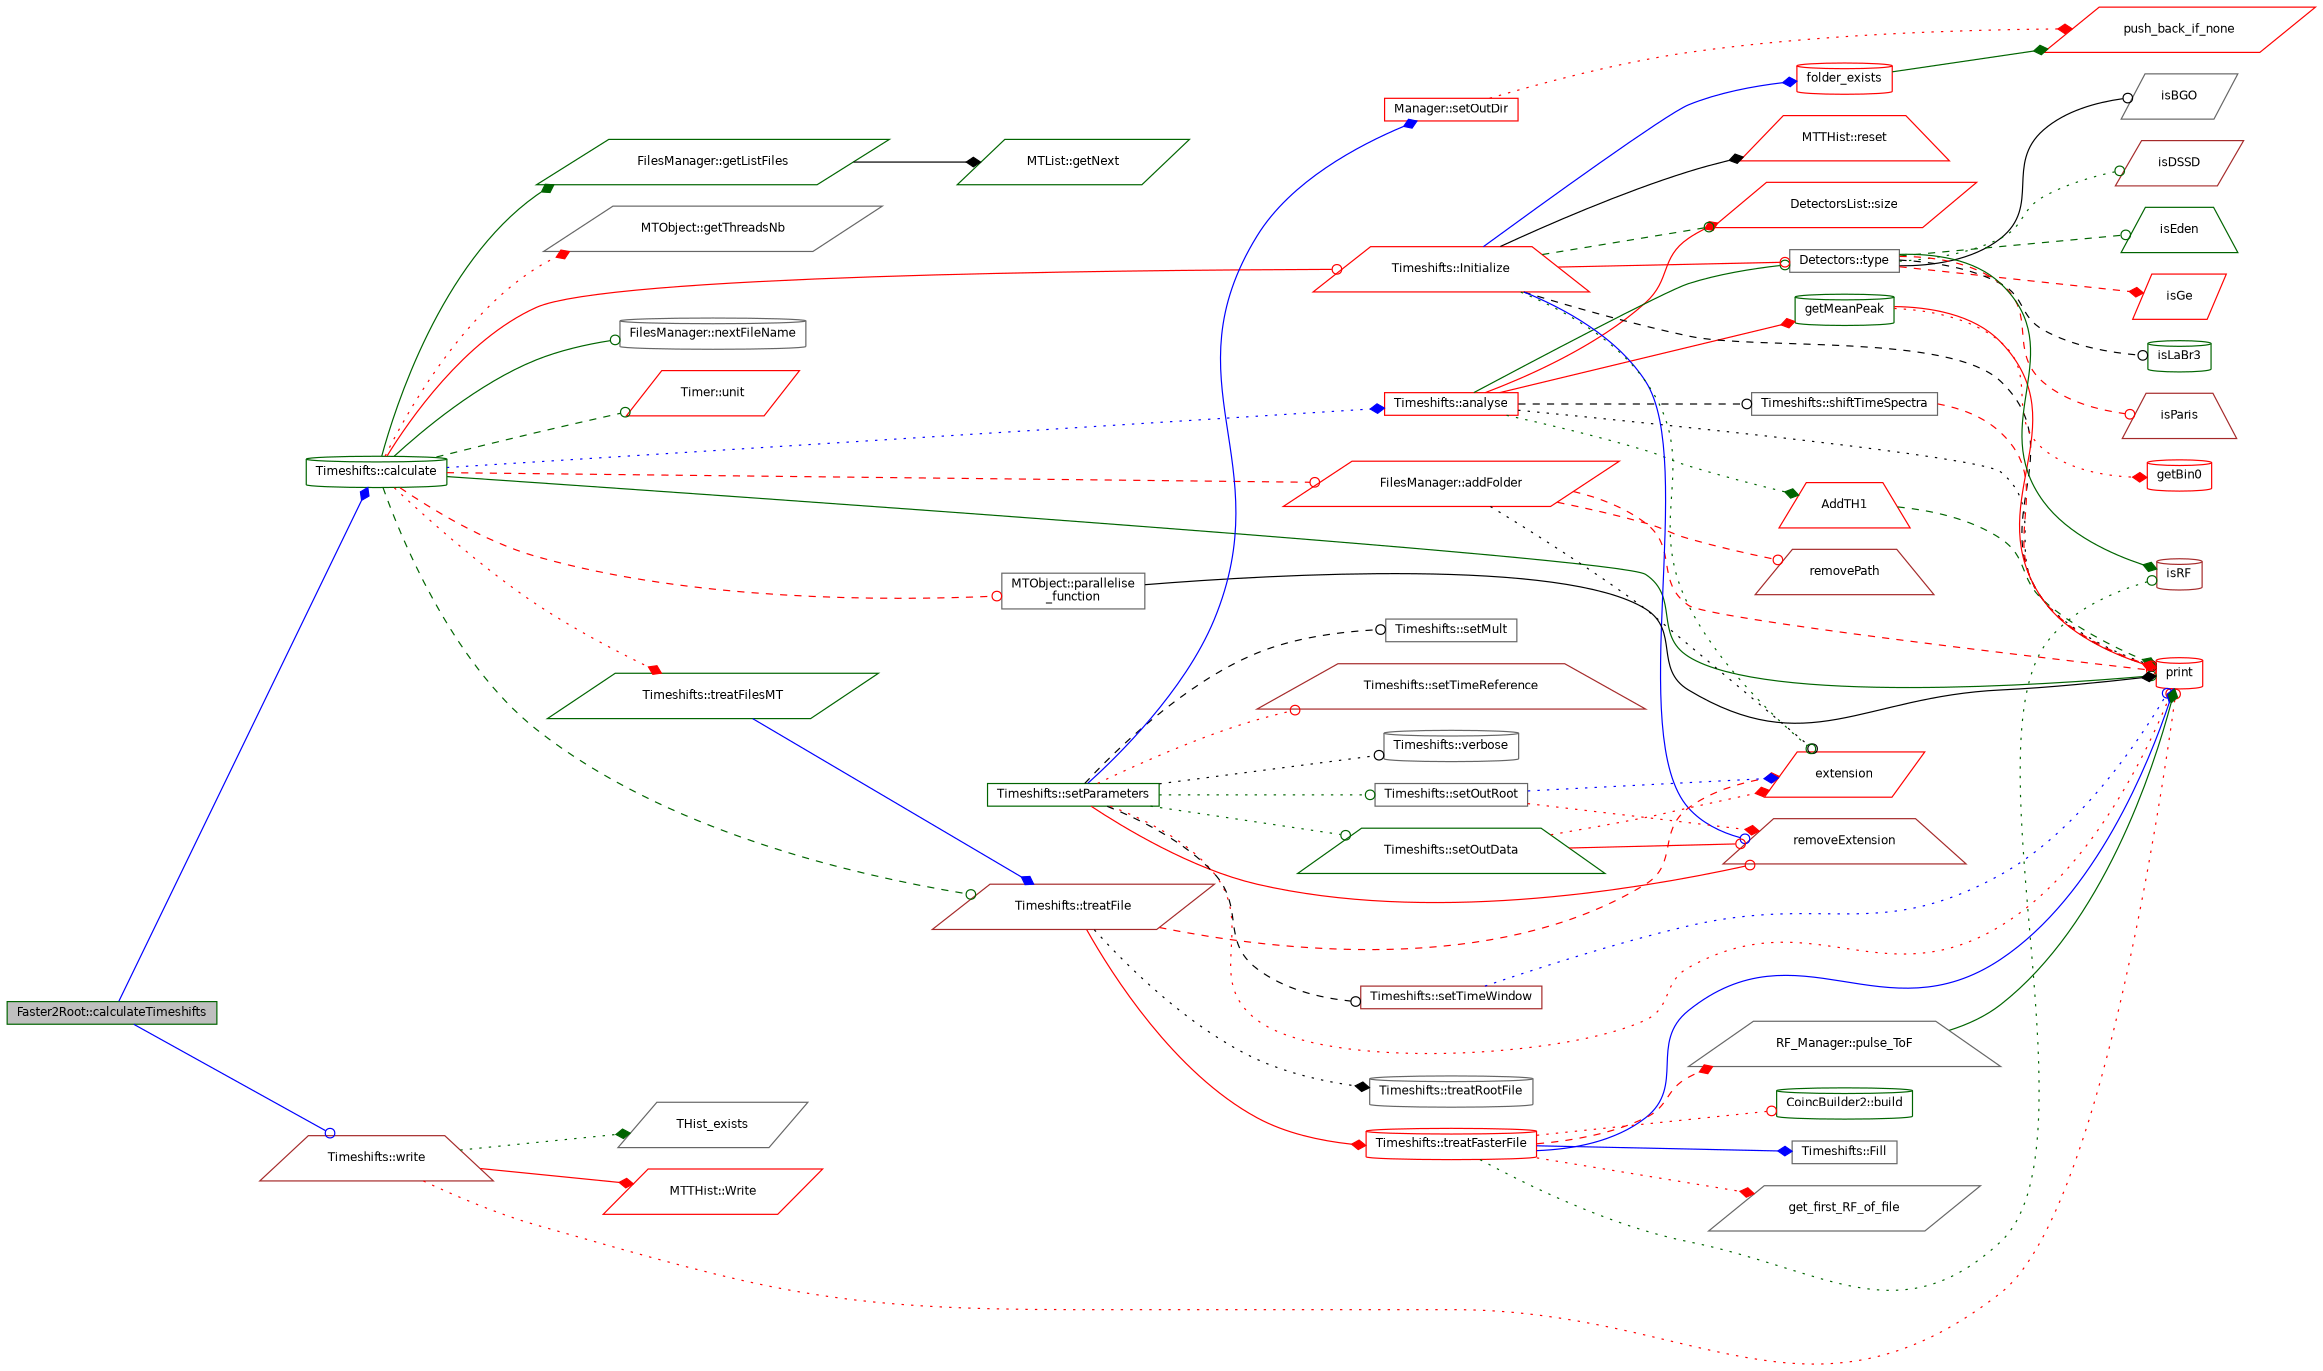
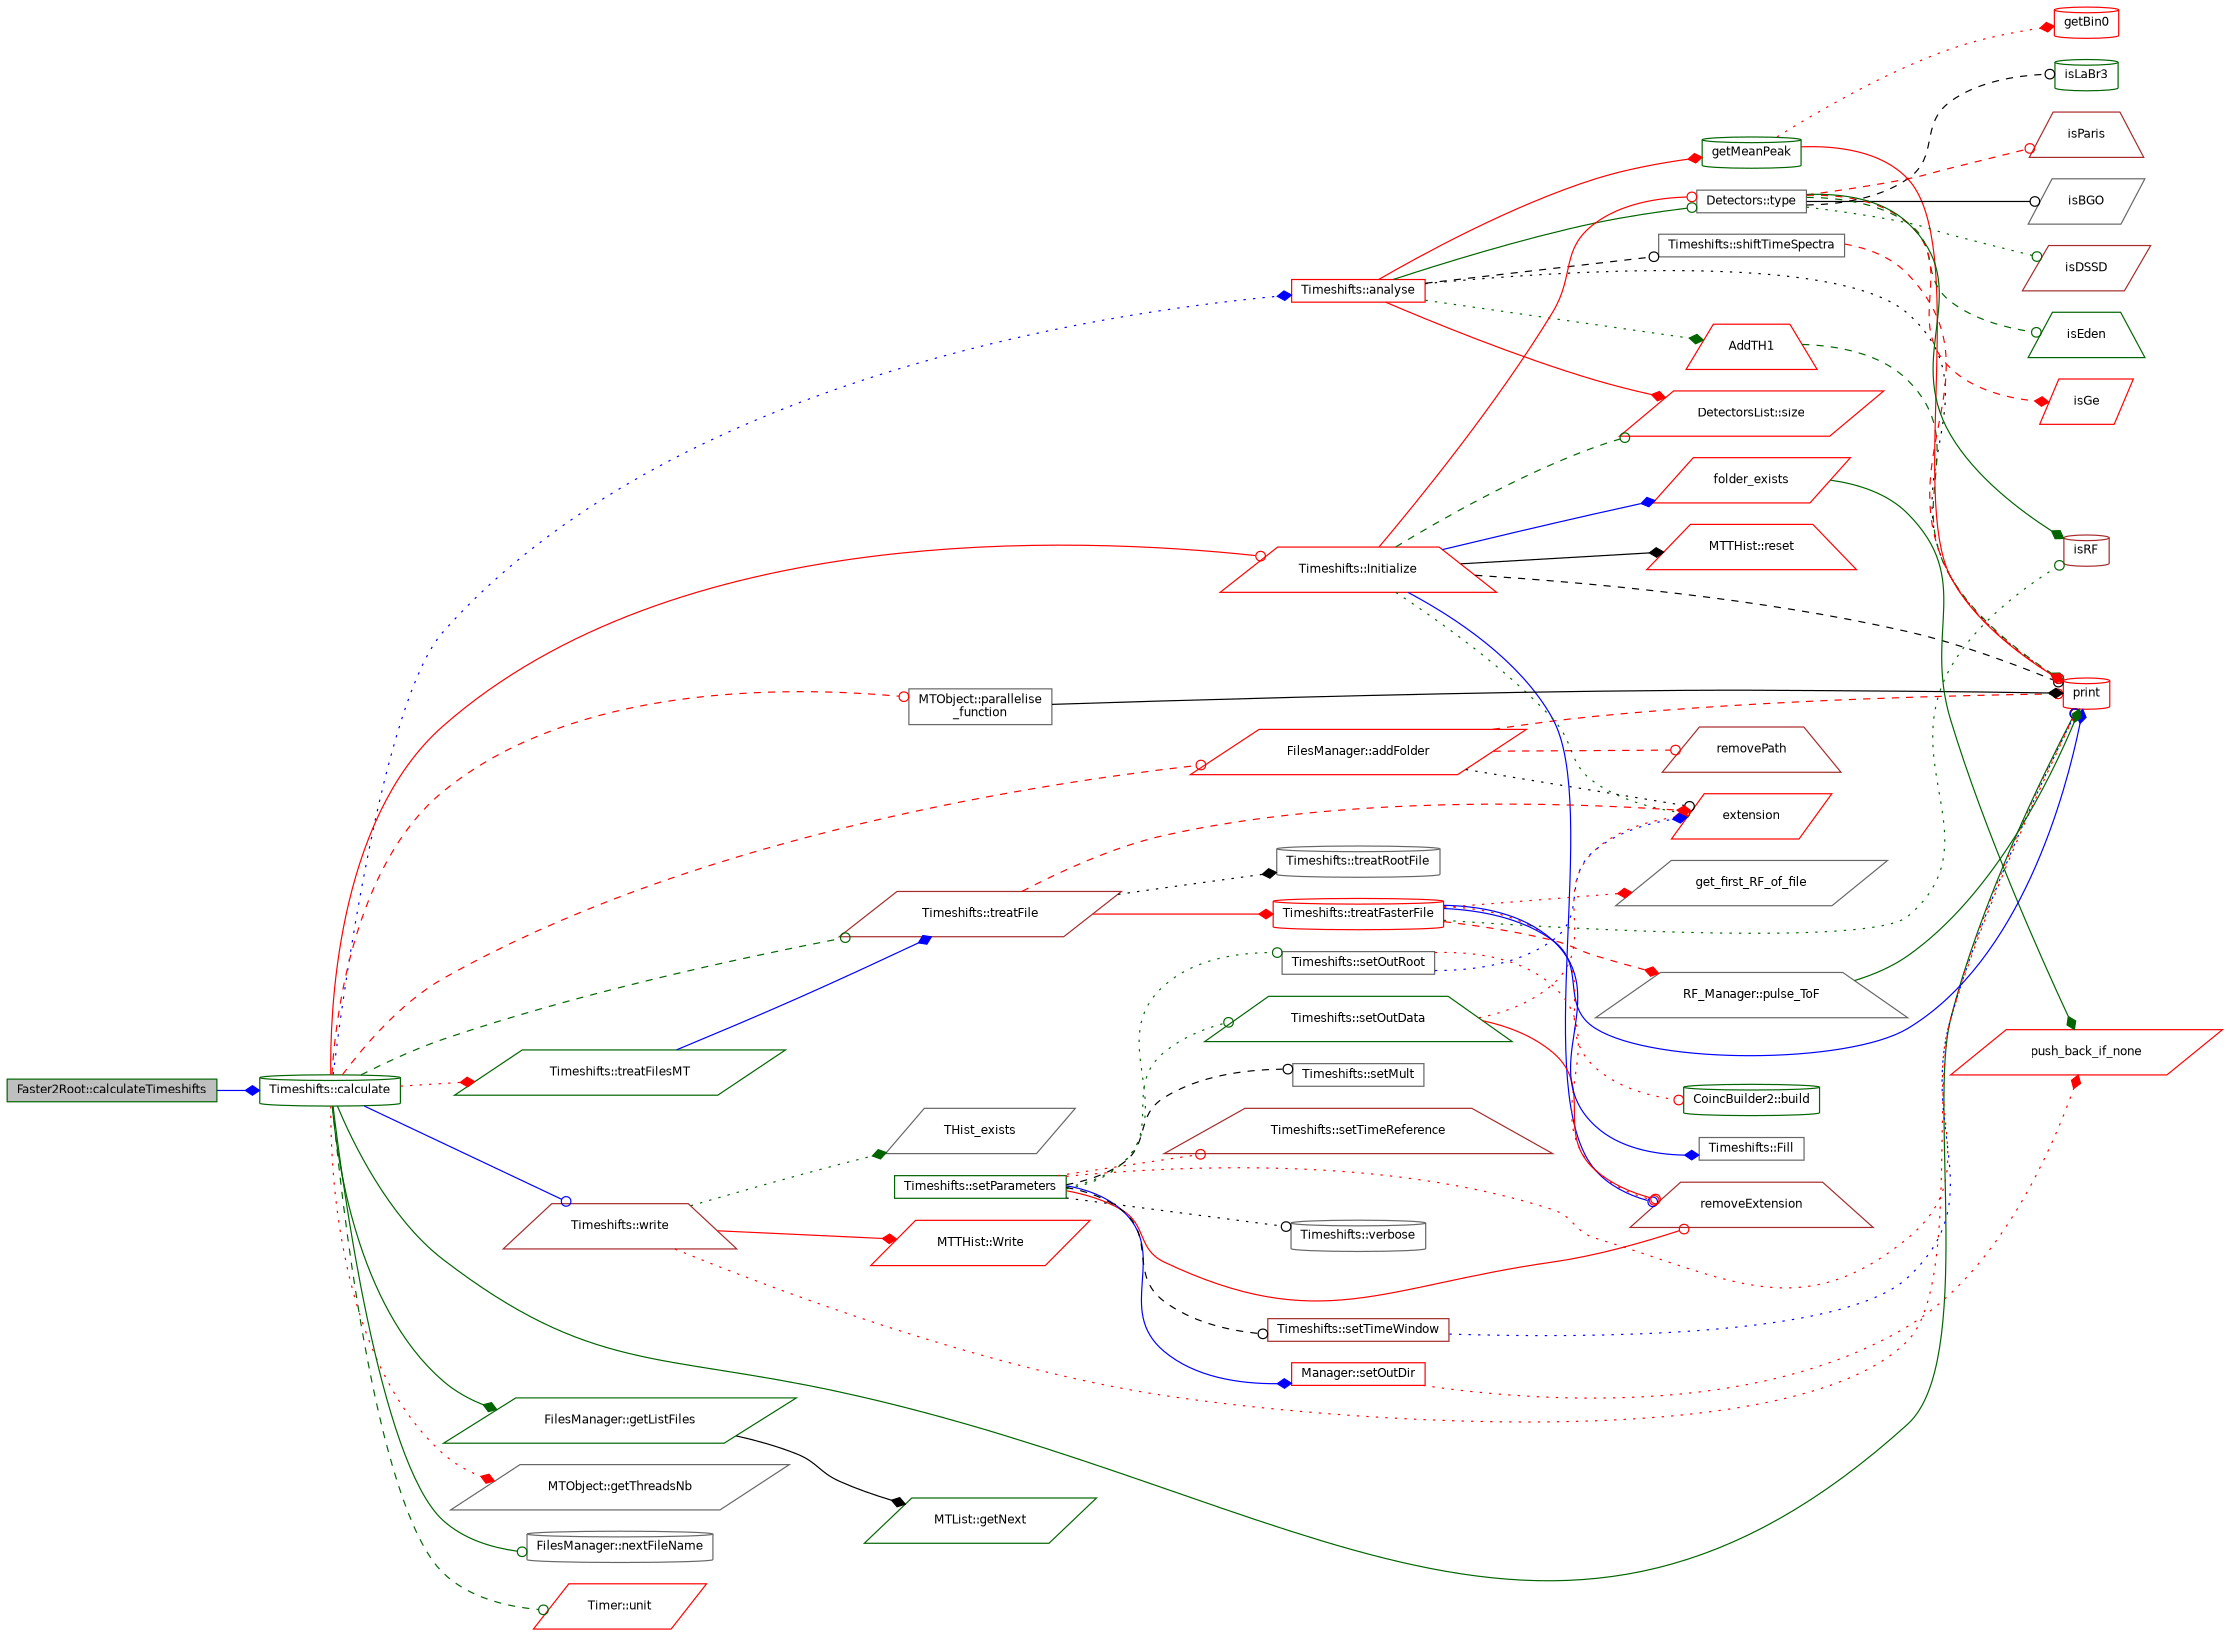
node "folder_exists": shape cylinder -> parallelogram
edge "Timeshifts::setOutRoot" -> "removeExtension": arrowhead diamond -> odot
edge "Faster2Root::calculateTimeshifts" -> "Timeshifts::write": now "Timeshifts::calculate" -> "Timeshifts::write"
